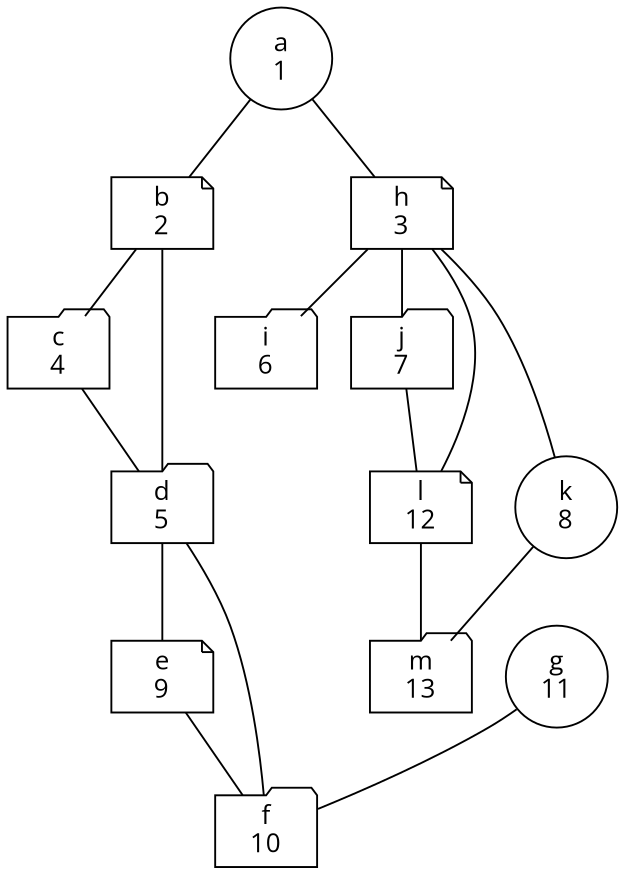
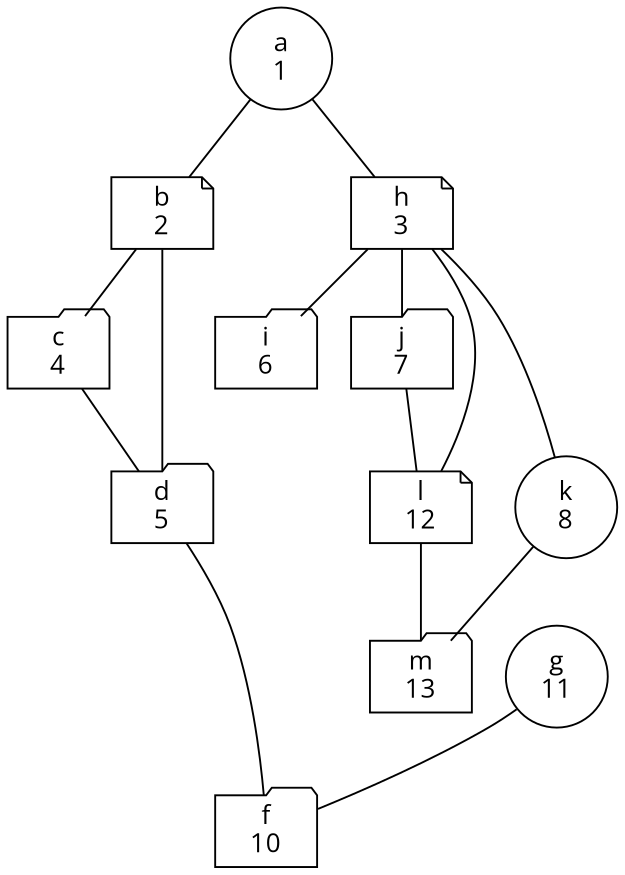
node "e 9": removed
